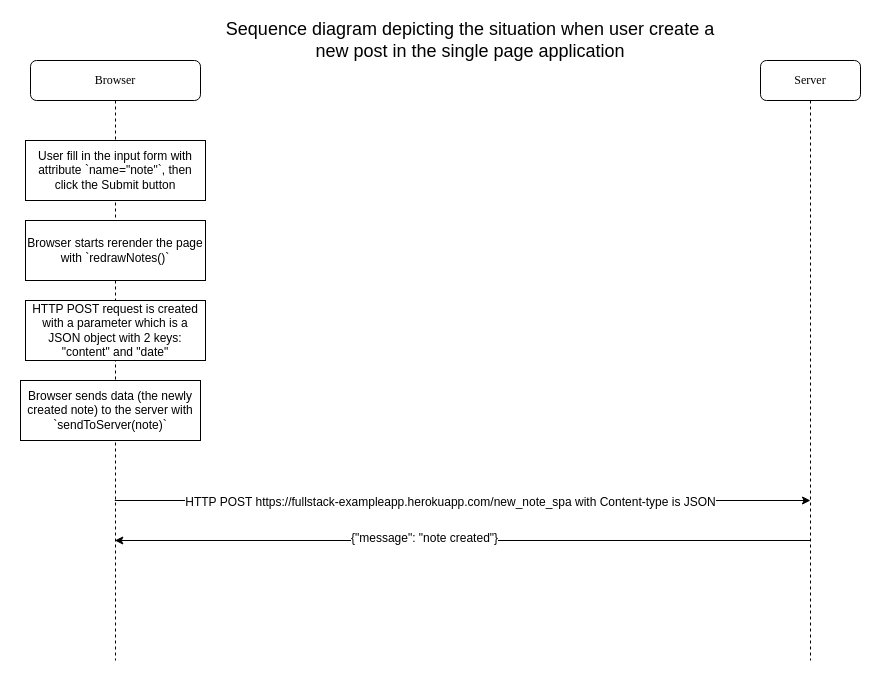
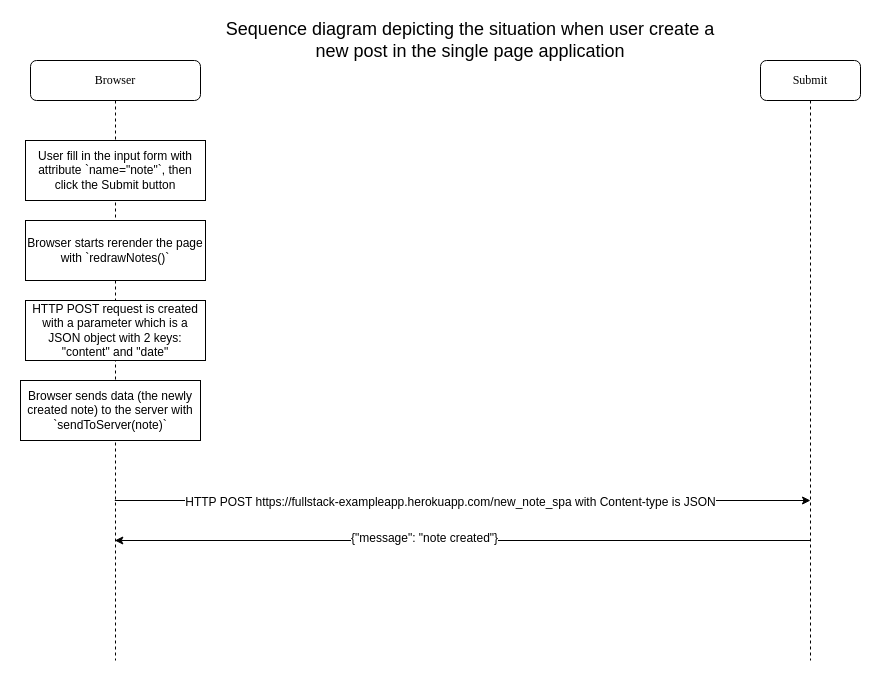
node "Server": label "Server" -> "Submit"
